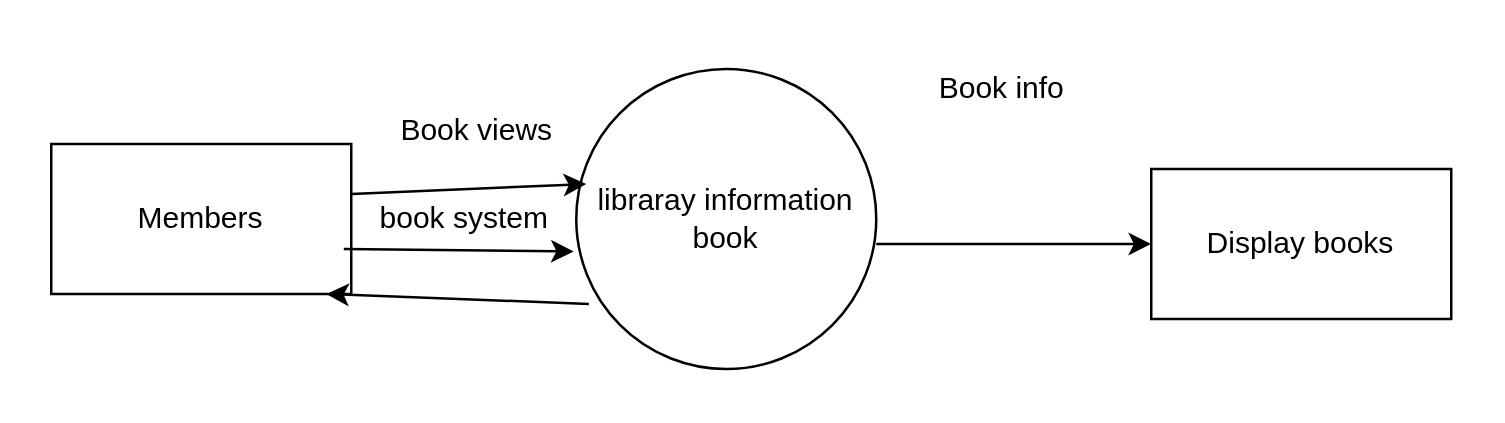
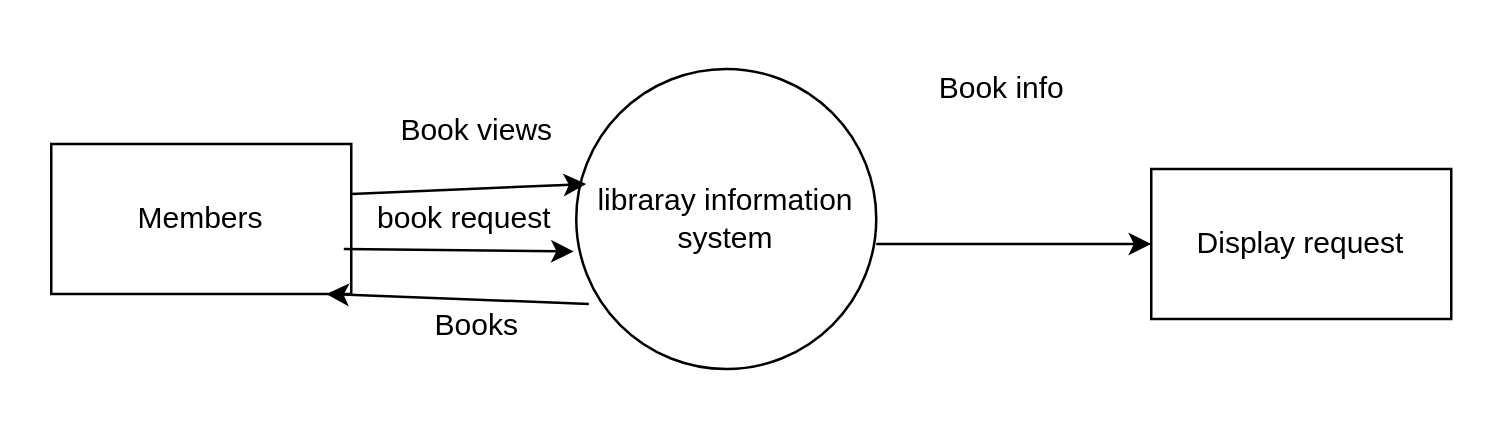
node "book system": label "book system" -> "book request"
node "libraray information book": label "libraray information book" -> "libraray information system"
node "Display books": label "Display books" -> "Display request"
node "Books": added
